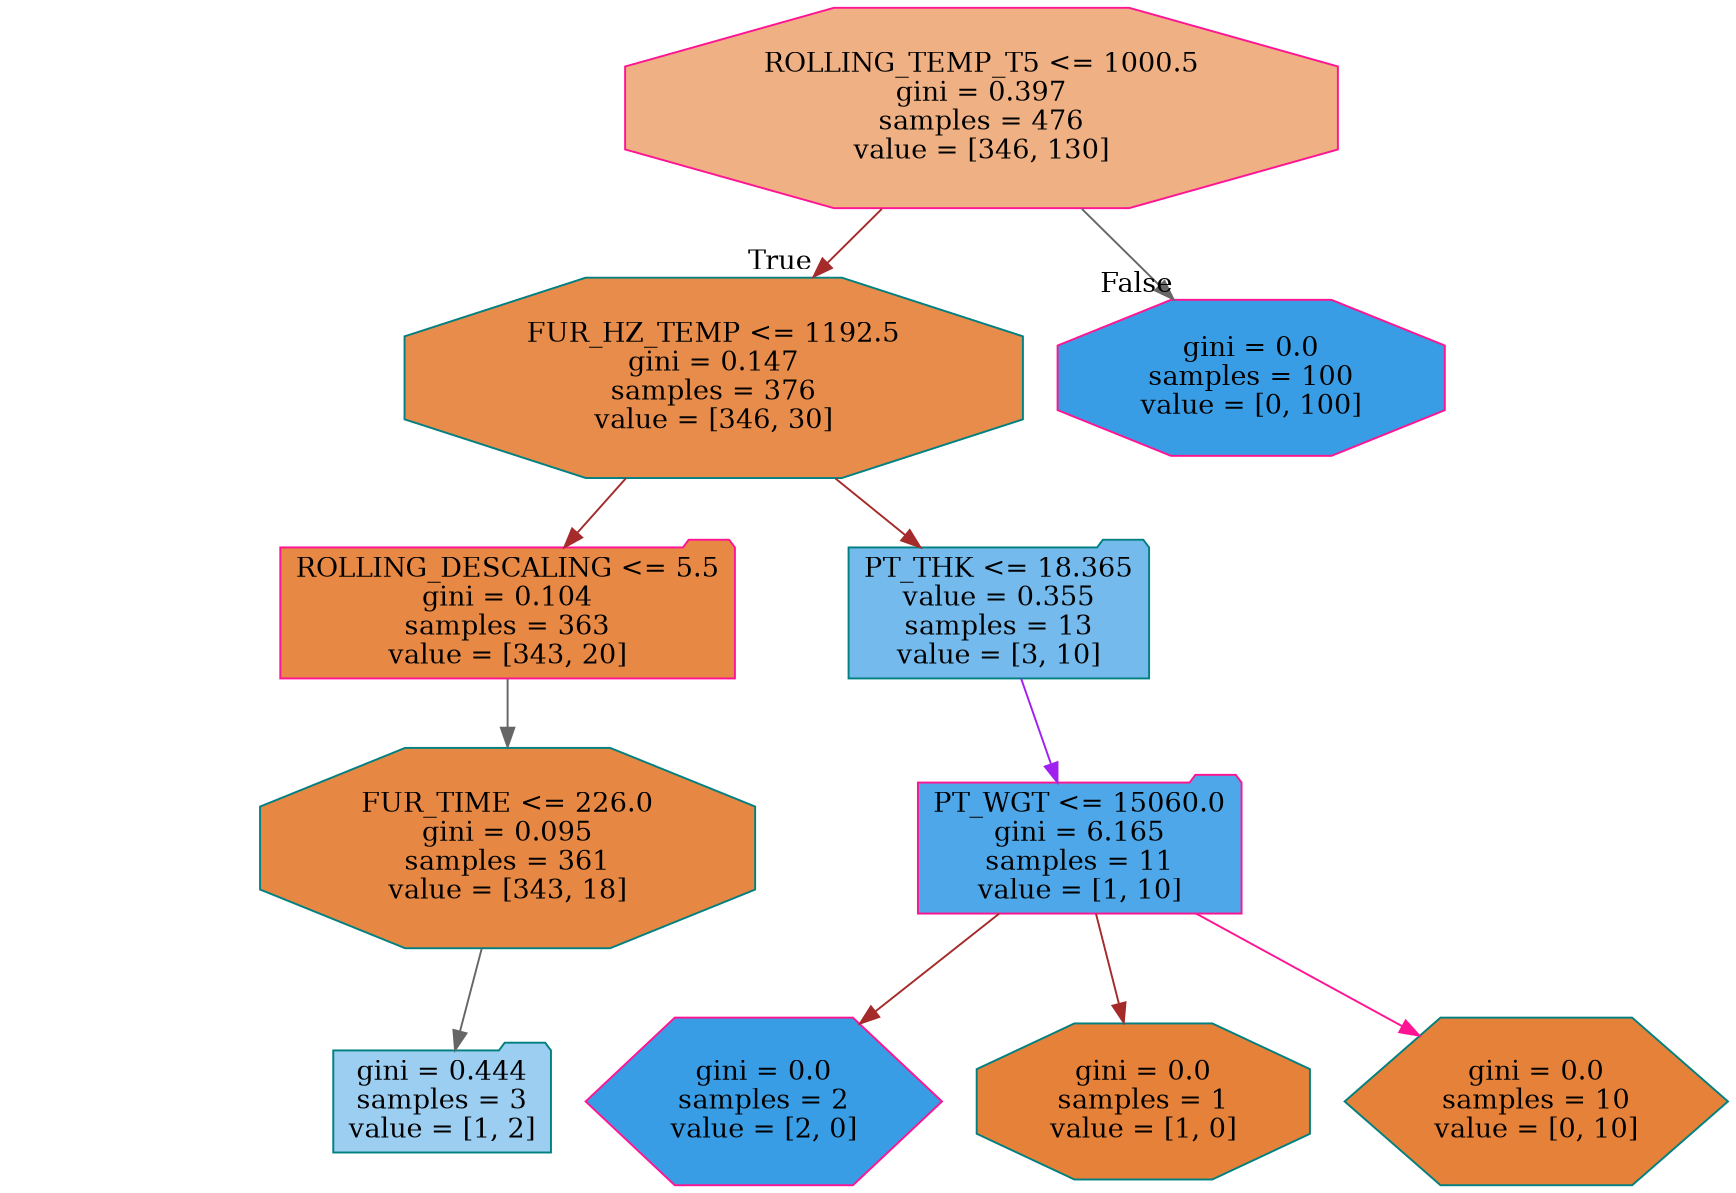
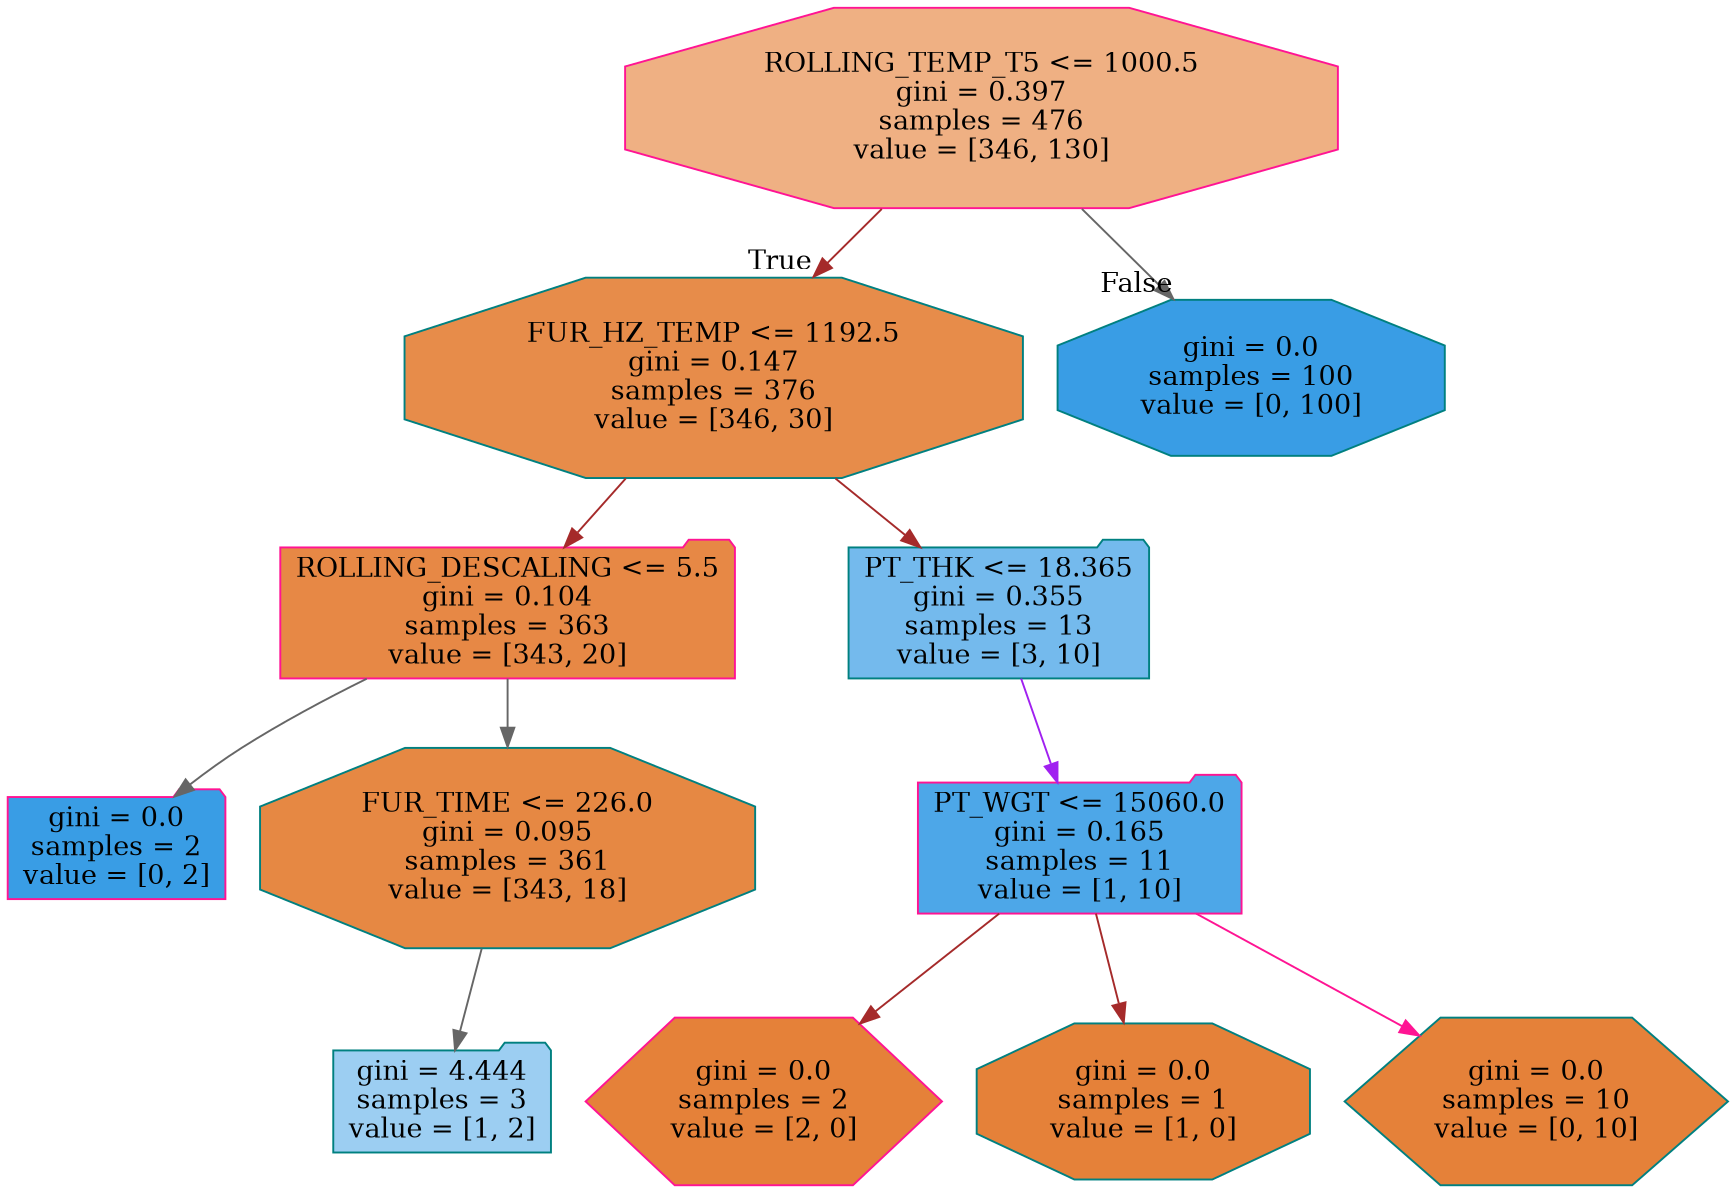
node "gini = 0.0 samples = 100 value = [0, 100]": color deeppink -> teal
node "PT_THK <= 18.365 value = 0.355 samples = 13 value = [3, 10]": label "PT_THK <= 18.365 value = 0.355 samples = 13 value = [3, 10]" -> "PT_THK <= 18.365 gini = 0.355 samples = 13 value = [3, 10]"
node "gini = 0.0 samples = 2 value = [0, 2]": added
node "PT_WGT <= 15060.0 gini = 6.165 samples = 11 value = [1, 10]": label "PT_WGT <= 15060.0 gini = 6.165 samples = 11 value = [1, 10]" -> "PT_WGT <= 15060.0 gini = 0.165 samples = 11 value = [1, 10]"
node "gini = 0.444 samples = 3 value = [1, 2]": label "gini = 0.444 samples = 3 value = [1, 2]" -> "gini = 4.444 samples = 3 value = [1, 2]"
node "gini = 0.0 samples = 2 value = [2, 0]": fillcolor #399de5 -> #e58139
